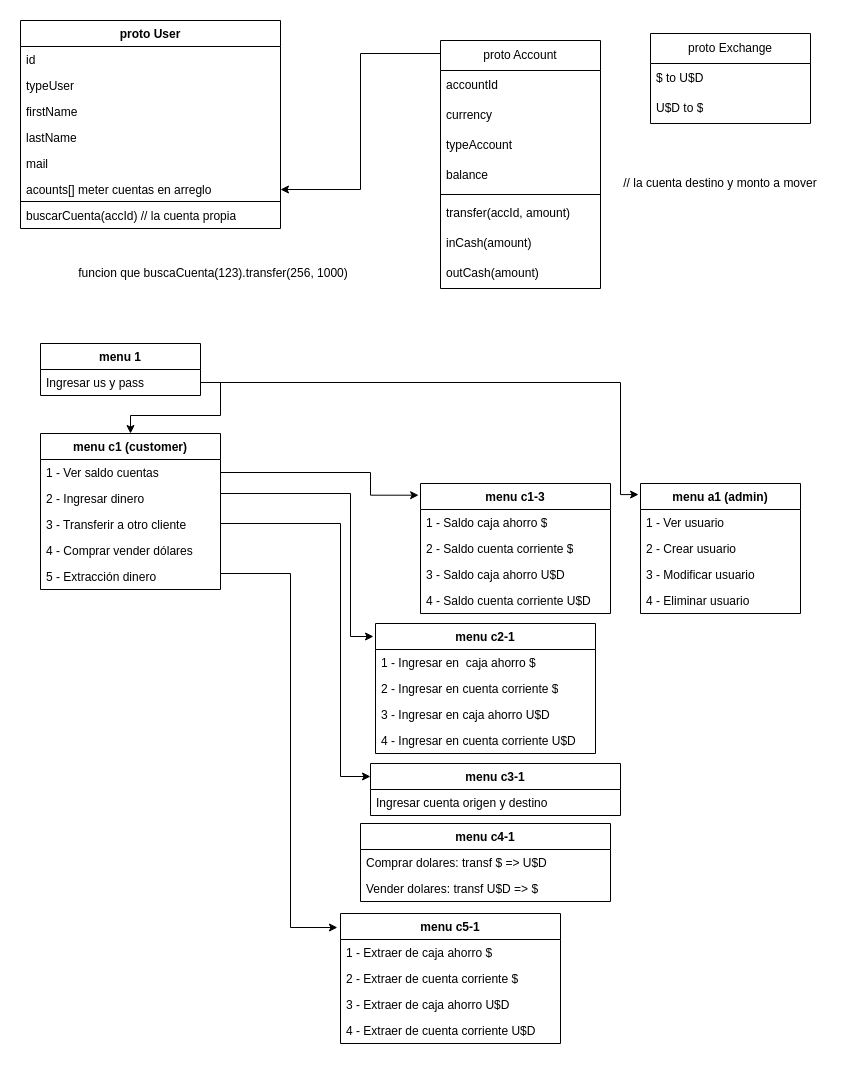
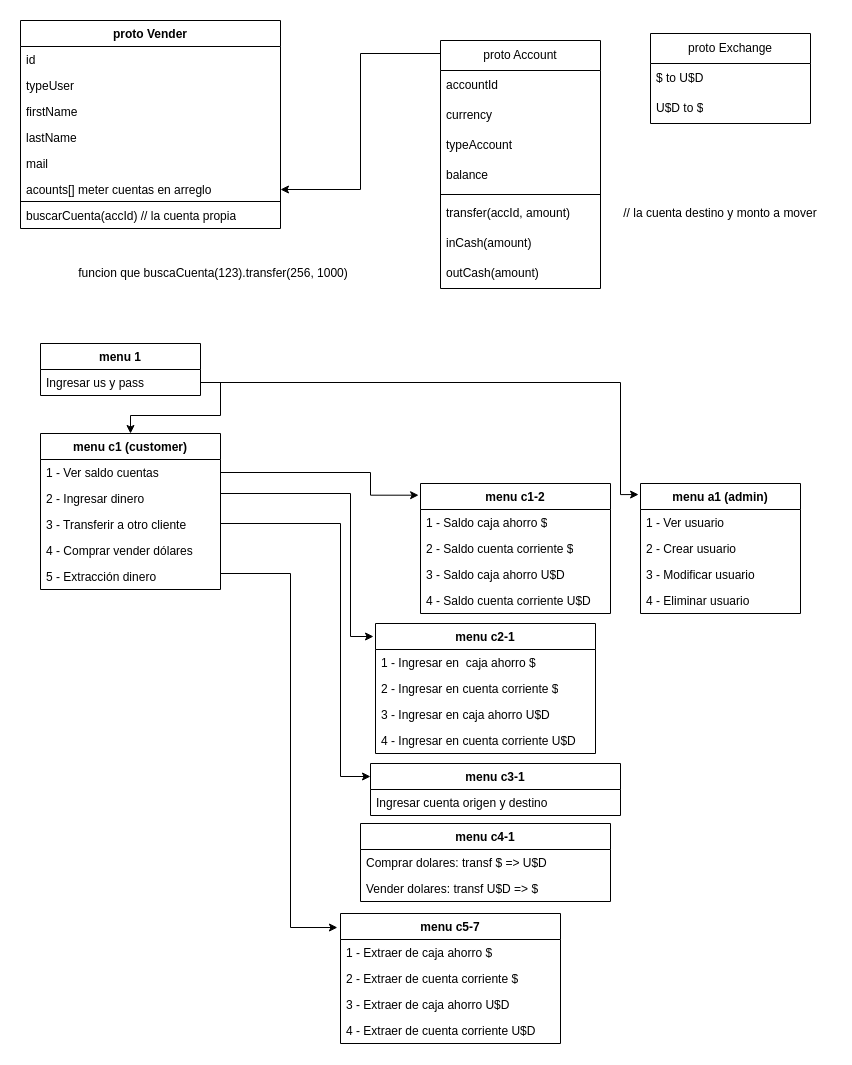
node "proto User": label "proto User" -> "proto Vender"
node "// la cuenta destino y monto a mover": moved (721, 184) -> (721, 214)
node "menu c1-3": label "menu c1-3" -> "menu c1-2"
node "menu c5-1": label "menu c5-1" -> "menu c5-7"
